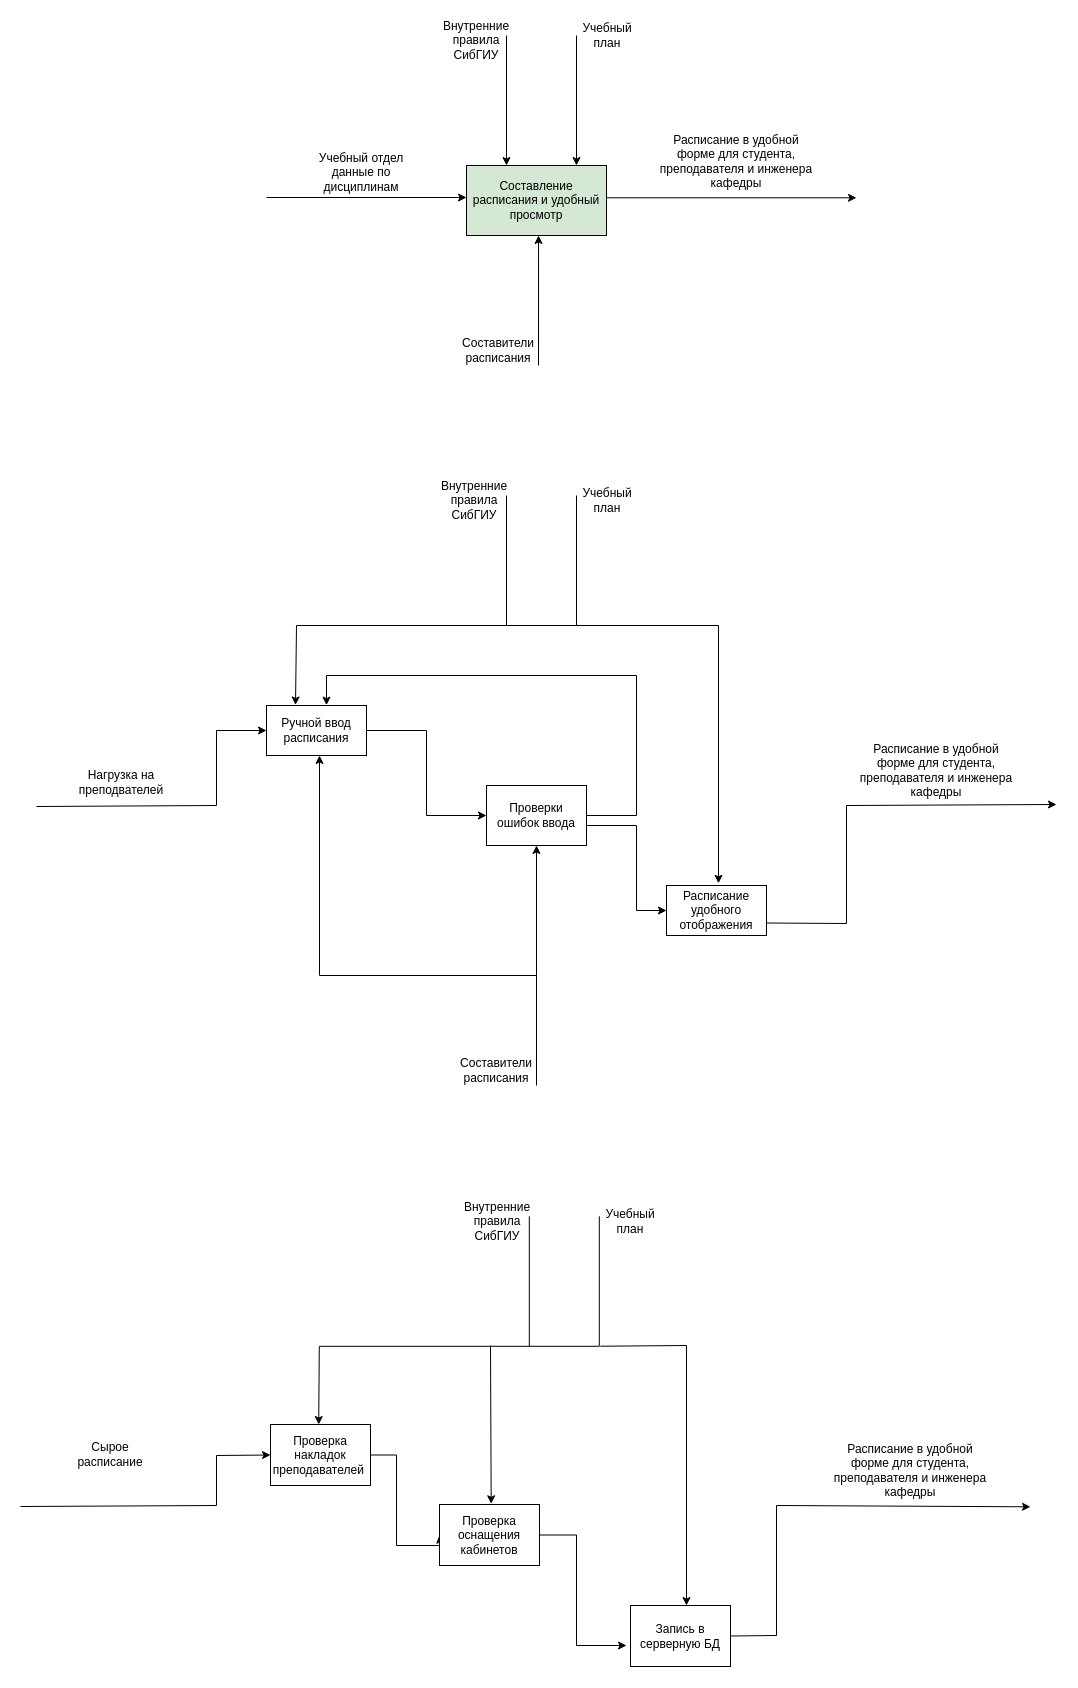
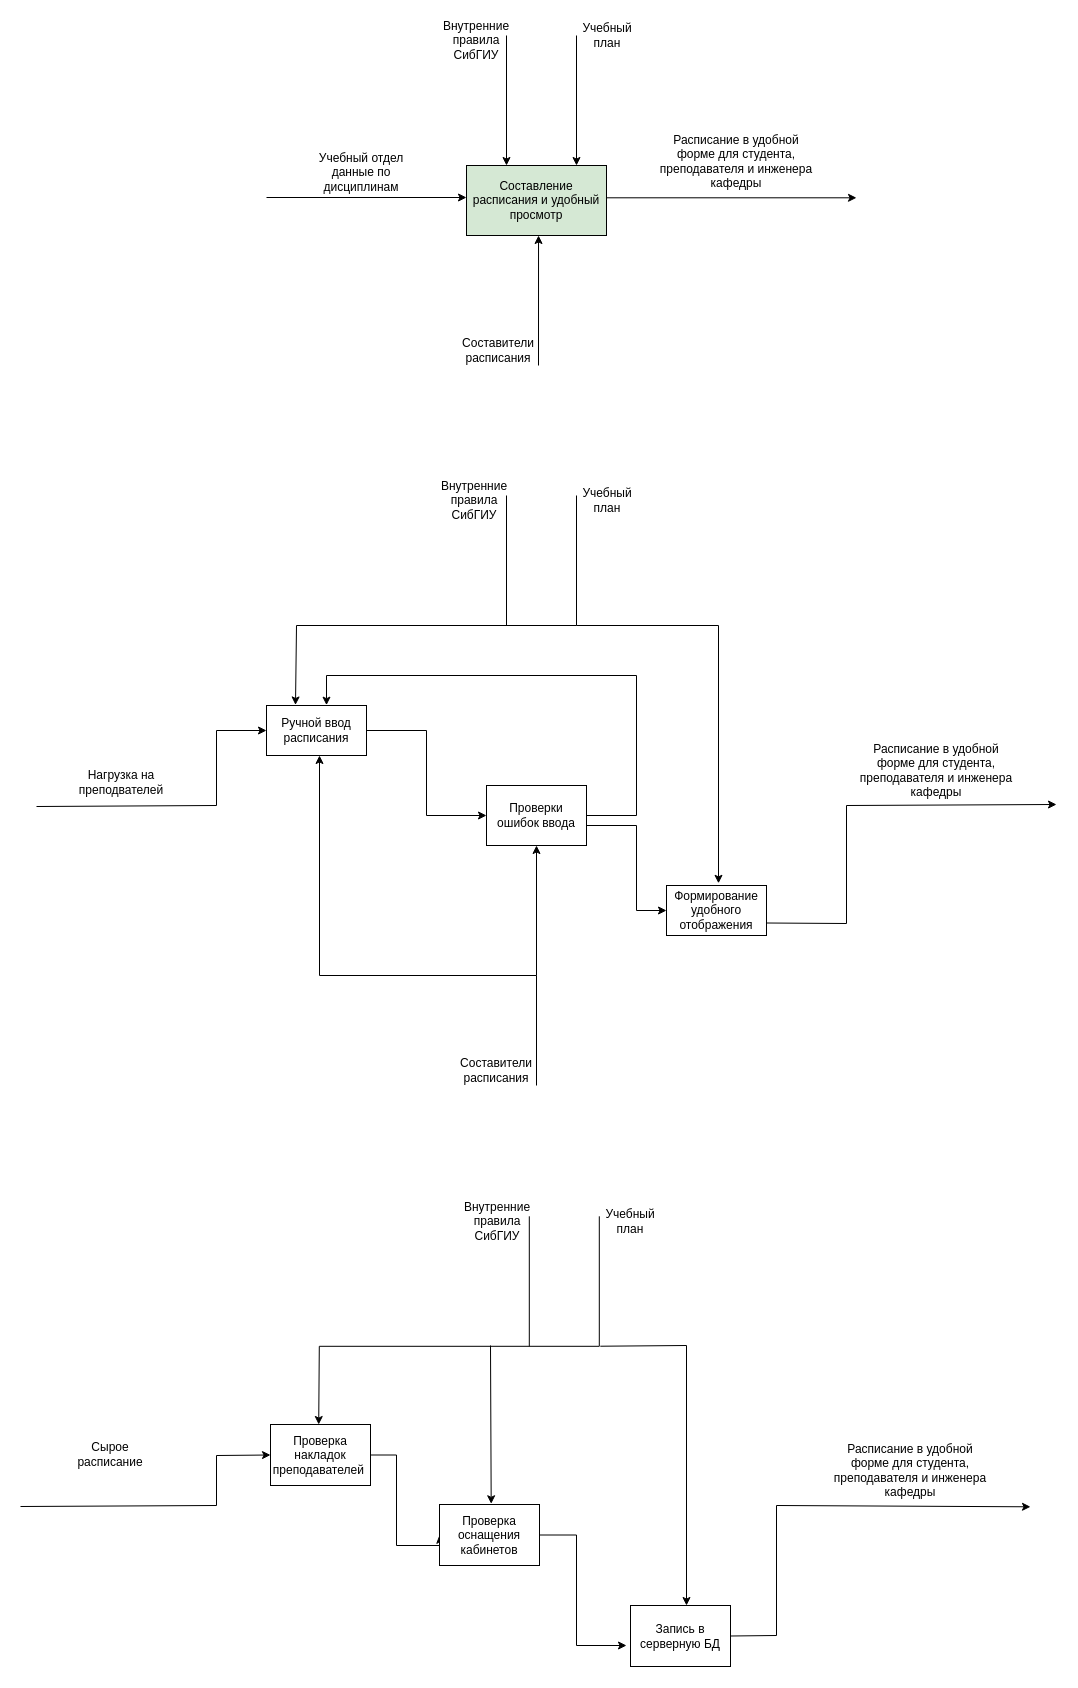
node "Расписание удобного отображения": label "Расписание удобного отображения" -> "Формирование удобного отображения"
